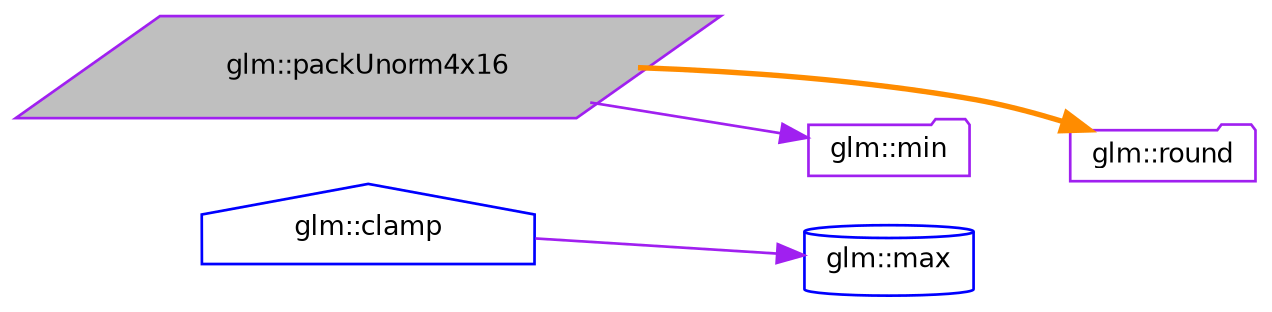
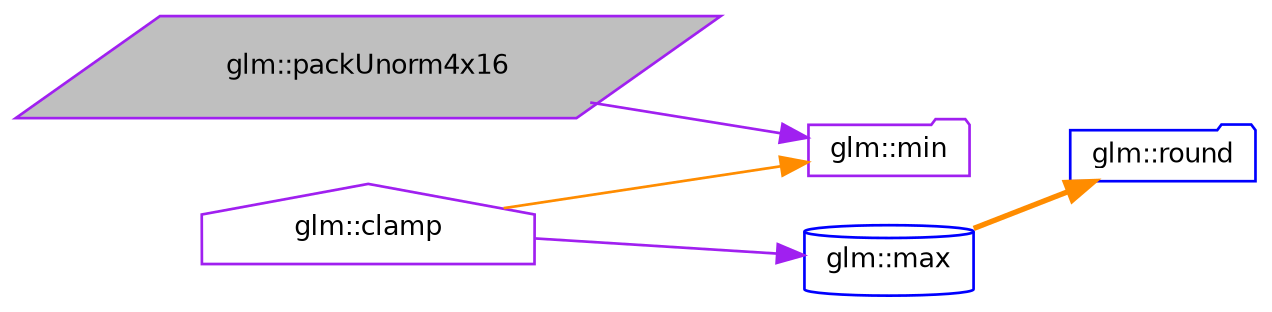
edge "glm::packUnorm4x16" -> "glm::round": now "glm::max" -> "glm::round"
node "glm::round": color purple -> blue
edge "glm::clamp" -> "glm::min": added
node "glm::clamp": color blue -> purple
